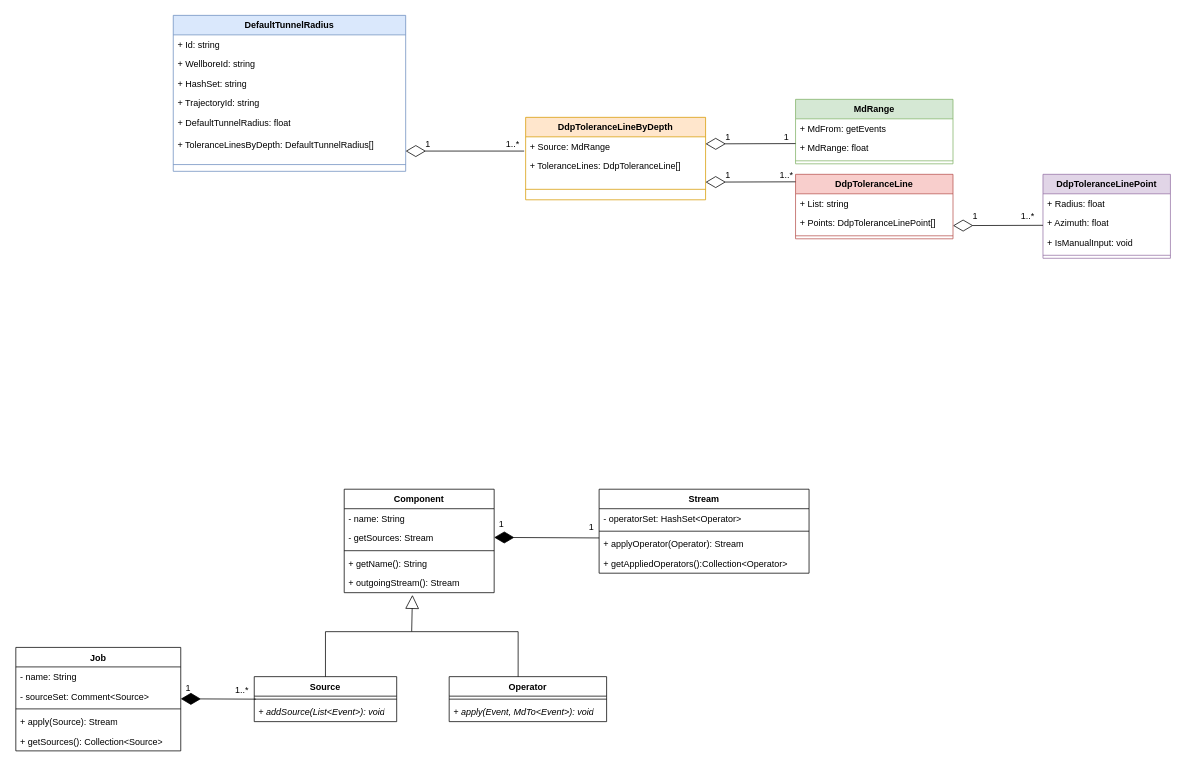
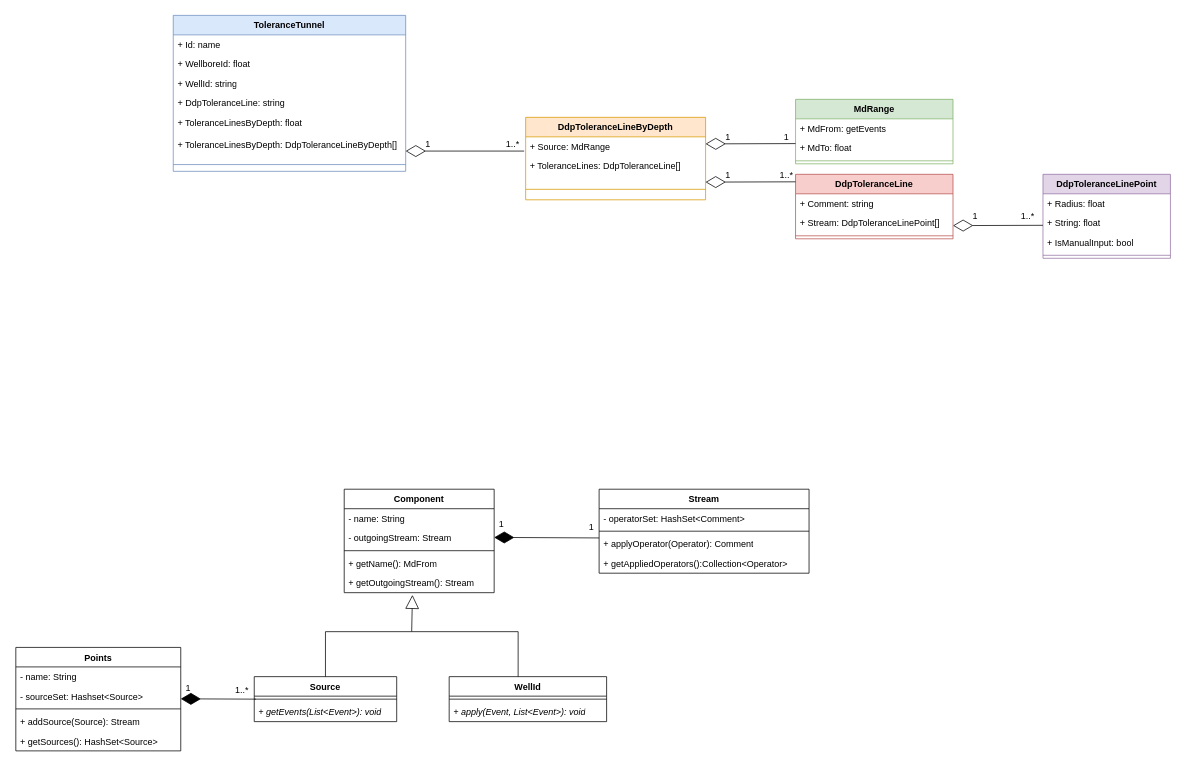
node "DefaultTunnelRadius": label "DefaultTunnelRadius" -> "ToleranceTunnel"
node "+ Id: string": label "+ Id: string" -> "+ Id: name"
node "+ WellboreId: string": label "+ WellboreId: string" -> "+ WellboreId: float"
node "+ HashSet: string": label "+ HashSet: string" -> "+ WellId: string"
node "+ TrajectoryId: string": label "+ TrajectoryId: string" -> "+ DdpToleranceLine: string"
node "+ DefaultTunnelRadius: float": label "+ DefaultTunnelRadius: float" -> "+ ToleranceLinesByDepth: float"
node "+ ToleranceLinesByDepth: DefaultTunnelRadius[]": label "+ ToleranceLinesByDepth: DefaultTunnelRadius[]" -> "+ ToleranceLinesByDepth: DdpToleranceLineByDepth[]"
node "+ MdRange: float": label "+ MdRange: float" -> "+ MdTo: float"
node "+ List: string": label "+ List: string" -> "+ Comment: string"
node "+ Points: DdpToleranceLinePoint[]": label "+ Points: DdpToleranceLinePoint[]" -> "+ Stream: DdpToleranceLinePoint[]"
node "+ Azimuth: float": label "+ Azimuth: float" -> "+ String: float"
node "+ IsManualInput: void": label "+ IsManualInput: void" -> "+ IsManualInput: bool"
node "- operatorSet: HashSet<Operator>": label "- operatorSet: HashSet<Operator>" -> "- operatorSet: HashSet<Comment>"
node "- getSources: Stream": label "- getSources: Stream" -> "- outgoingStream: Stream"
node "+ applyOperator(Operator): Stream": label "+ applyOperator(Operator): Stream" -> "+ applyOperator(Operator): Comment"
node "+ getName(): String": label "+ getName(): String" -> "+ getName(): MdFrom"
node "+ outgoingStream(): Stream": label "+ outgoingStream(): Stream" -> "+ getOutgoingStream(): Stream"
node "Job": label "Job" -> "Points"
node "Operator": label "Operator" -> "WellId"
node "- sourceSet: Comment<Source>": label "- sourceSet: Comment<Source>" -> "- sourceSet: Hashset<Source>"
node "+ apply(Event, MdTo<Event>): void": label "+ apply(Event, MdTo<Event>): void" -> "+ apply(Event, List<Event>): void"
node "+ addSource(List<Event>): void": label "+ addSource(List<Event>): void" -> "+ getEvents(List<Event>): void"
node "+ apply(Source): Stream": label "+ apply(Source): Stream" -> "+ addSource(Source): Stream"
node "+ getSources(): Collection<Source>": label "+ getSources(): Collection<Source>" -> "+ getSources(): HashSet<Source>"
